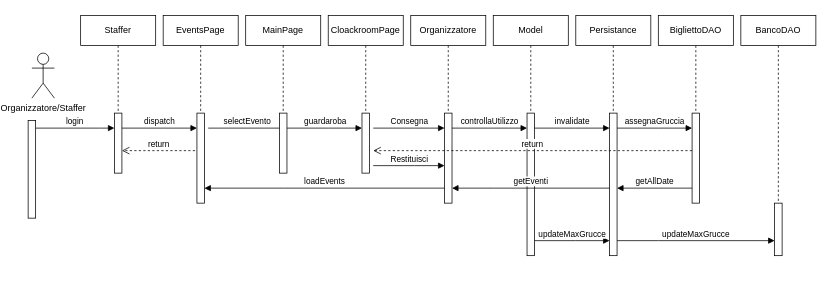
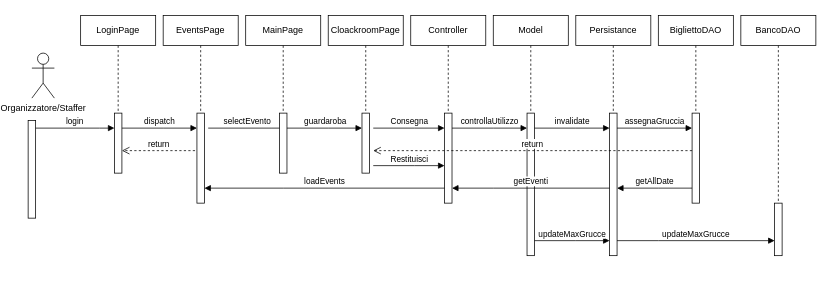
node "Staffer": label "Staffer" -> "LoginPage"
node "Organizzatore": label "Organizzatore" -> "Controller"
